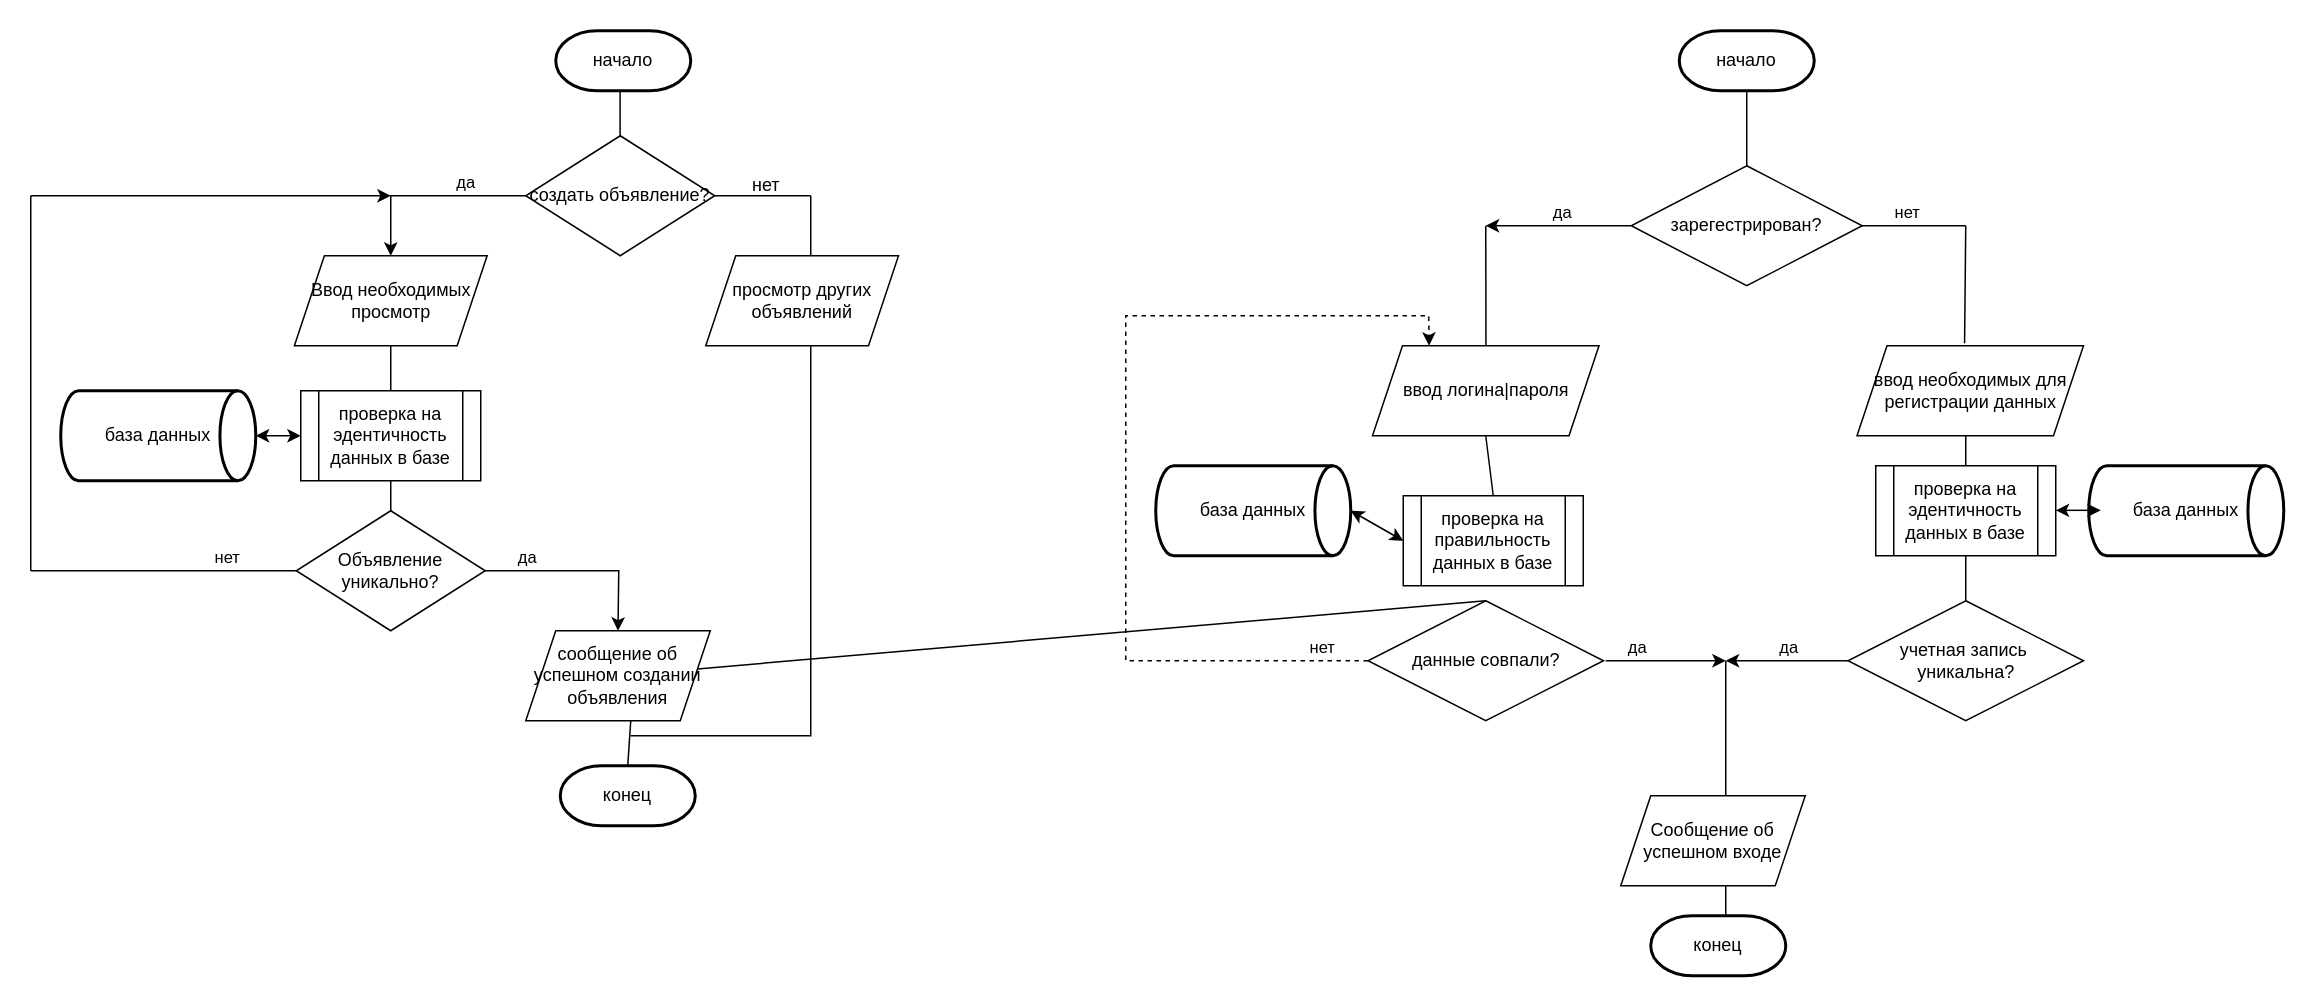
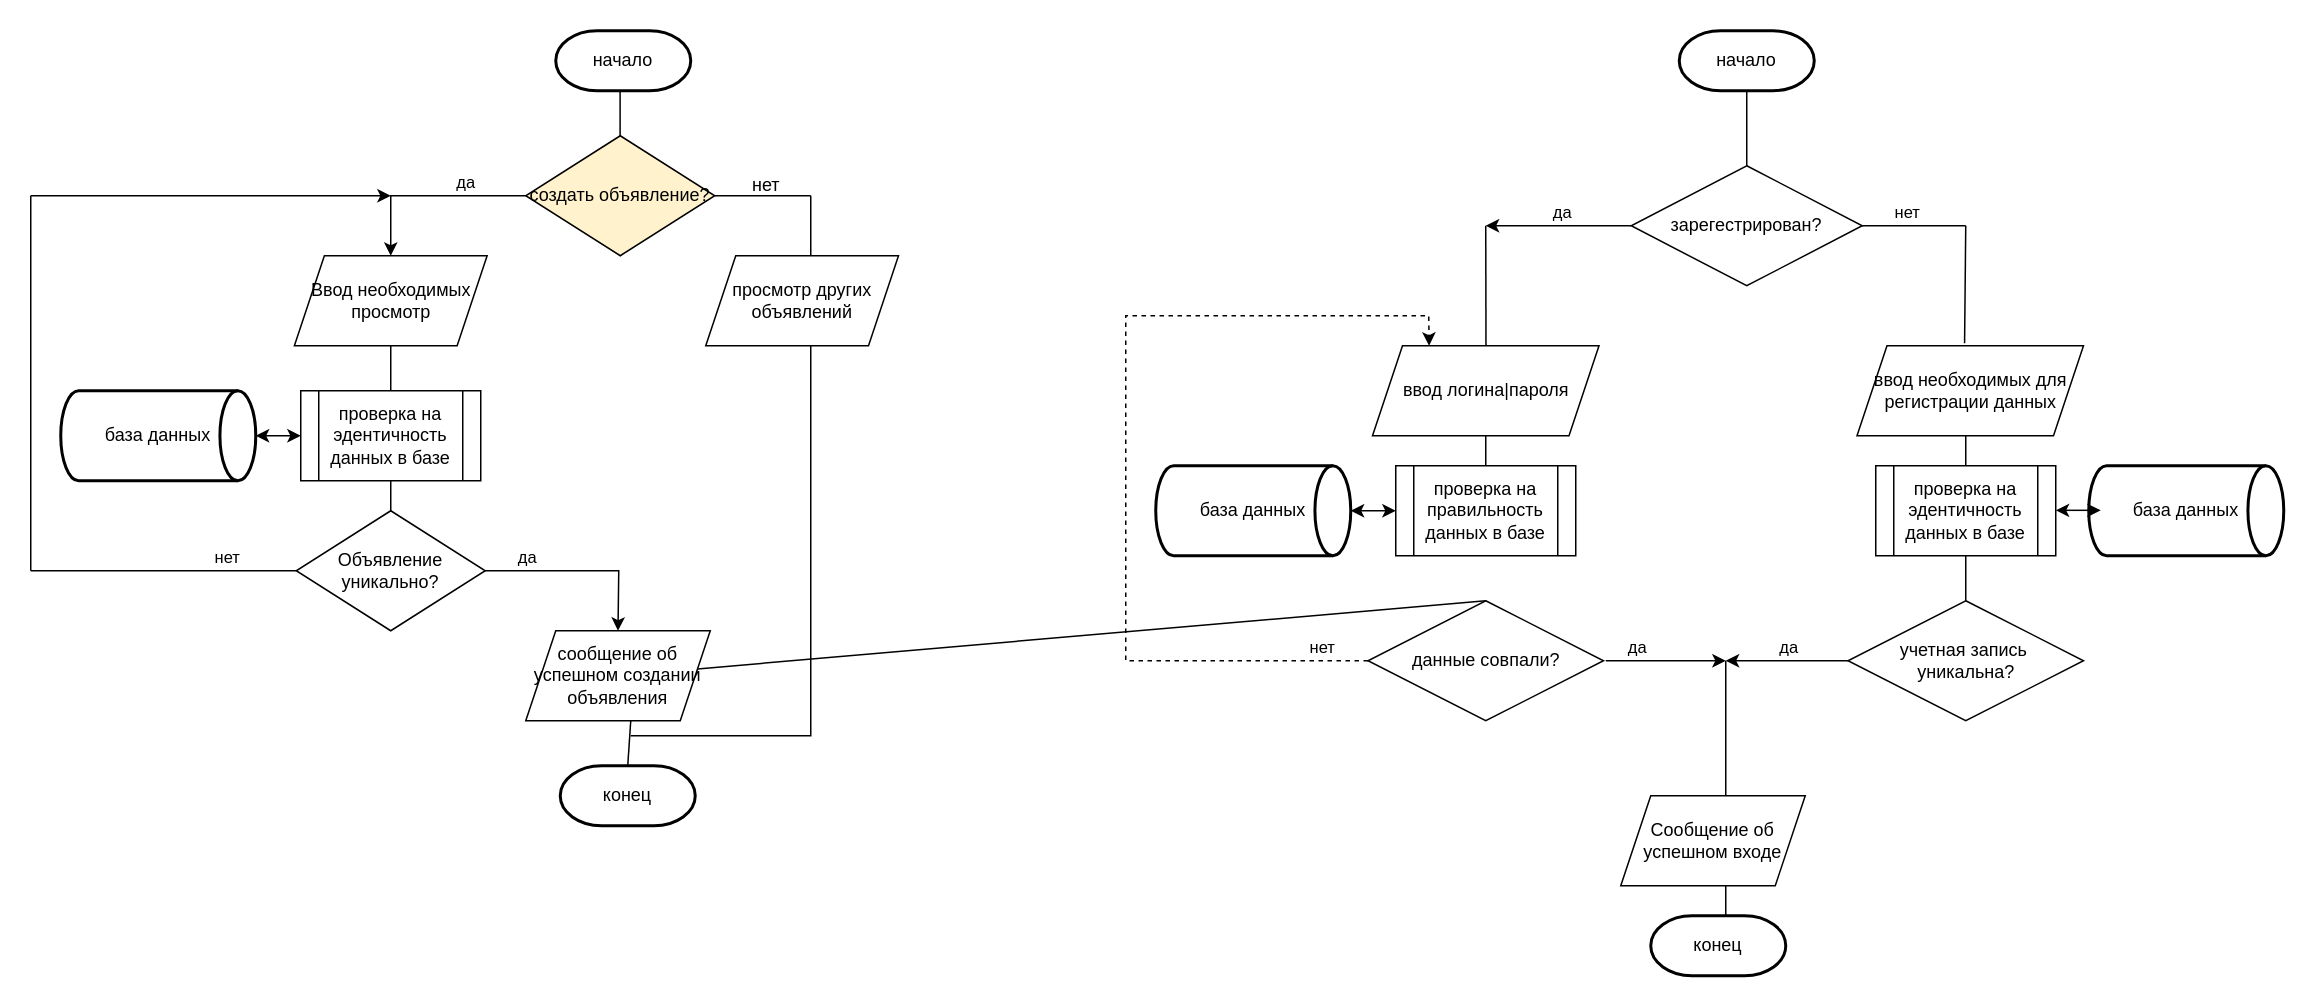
node "создать объявление?": fillcolor #ffffff -> #fff2cc
node "проверка на правильность данных в базе": moved (1493, 541) -> (1486, 511)
